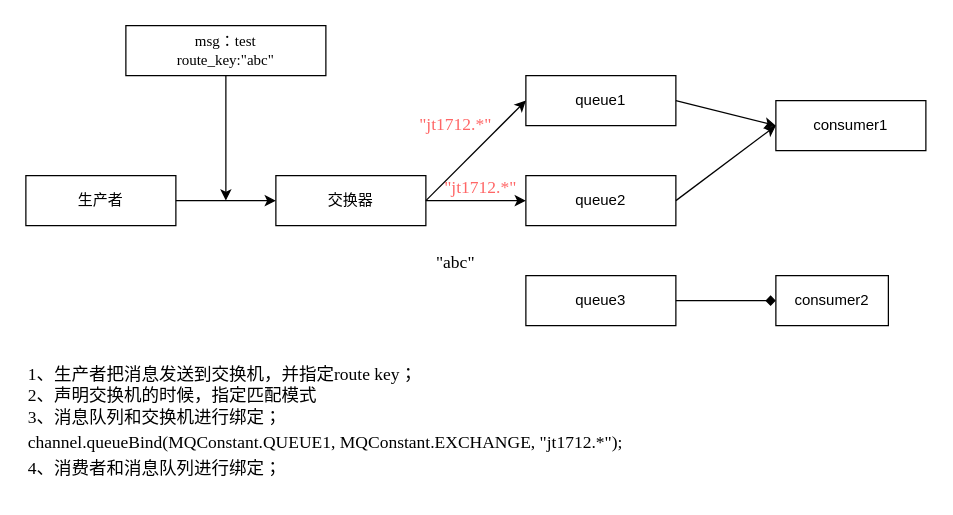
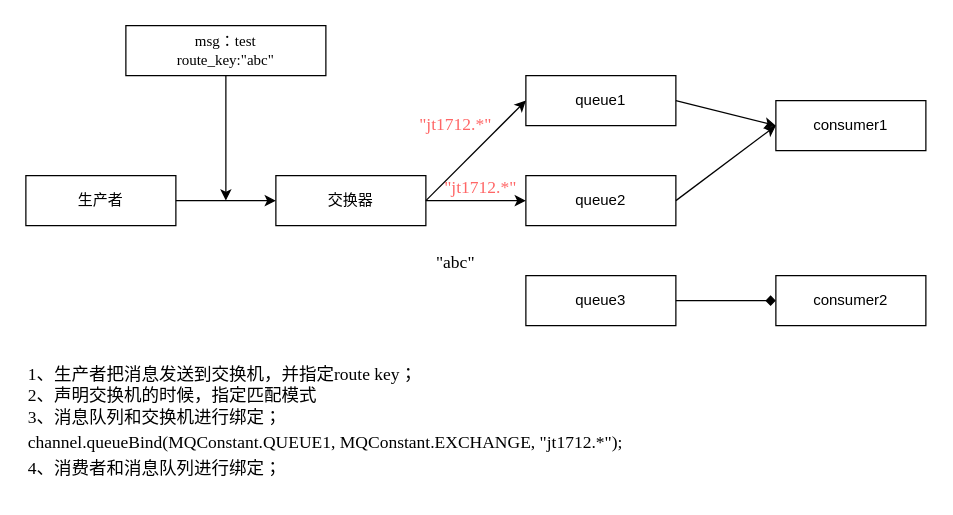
node "consumer2": size 113x50 -> 150x50
